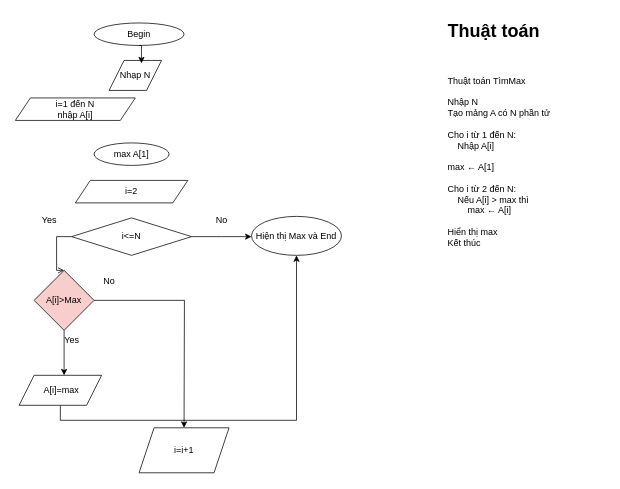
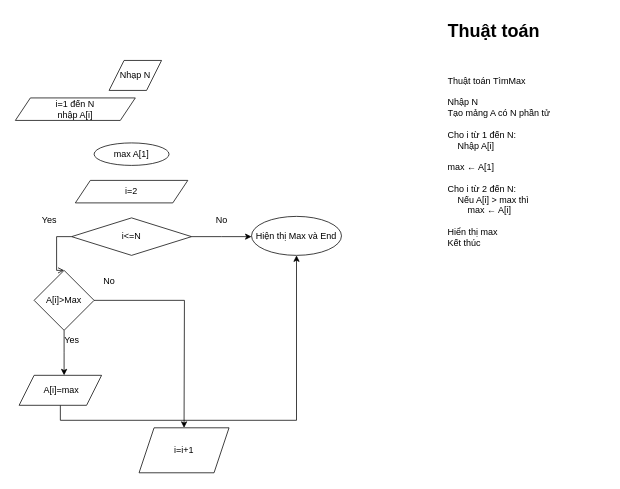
node "Begin": removed
edge "Begin" -> "Nhạp N": removed
node "A[i]>Max": fillcolor #f8cecc -> #ffffff
